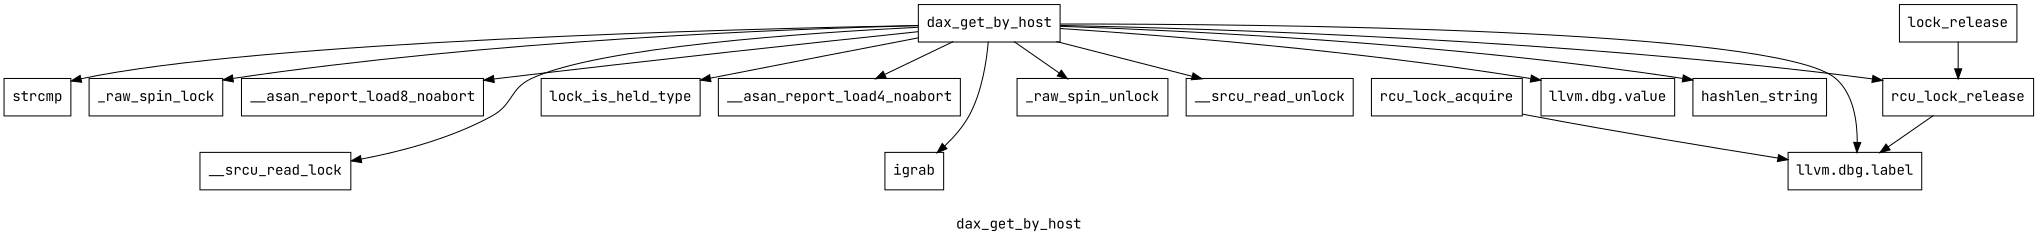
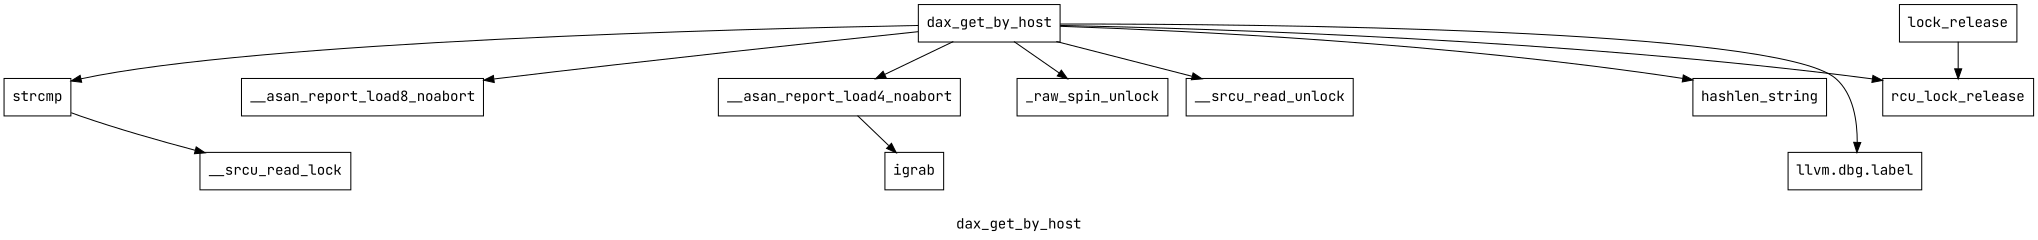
edge "dax_get_by_host" -> "__srcu_read_lock": now "strcmp" -> "__srcu_read_lock"
node "_raw_spin_lock": removed
node "lock_is_held_type": removed
node "rcu_lock_acquire": removed
node "llvm.dbg.value": removed
edge "dax_get_by_host" -> "igrab": now "__asan_report_load4_noabort" -> "igrab"
edge "rcu_lock_release" -> "llvm.dbg.label": removed
